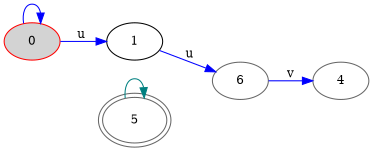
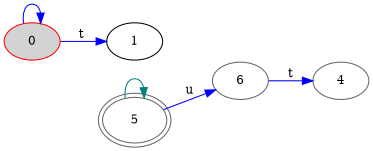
edge "0" -> "1": label "u" -> "t"
edge "1" -> "6": now "5" -> "6"
edge "6" -> "4": label "v" -> "t"
